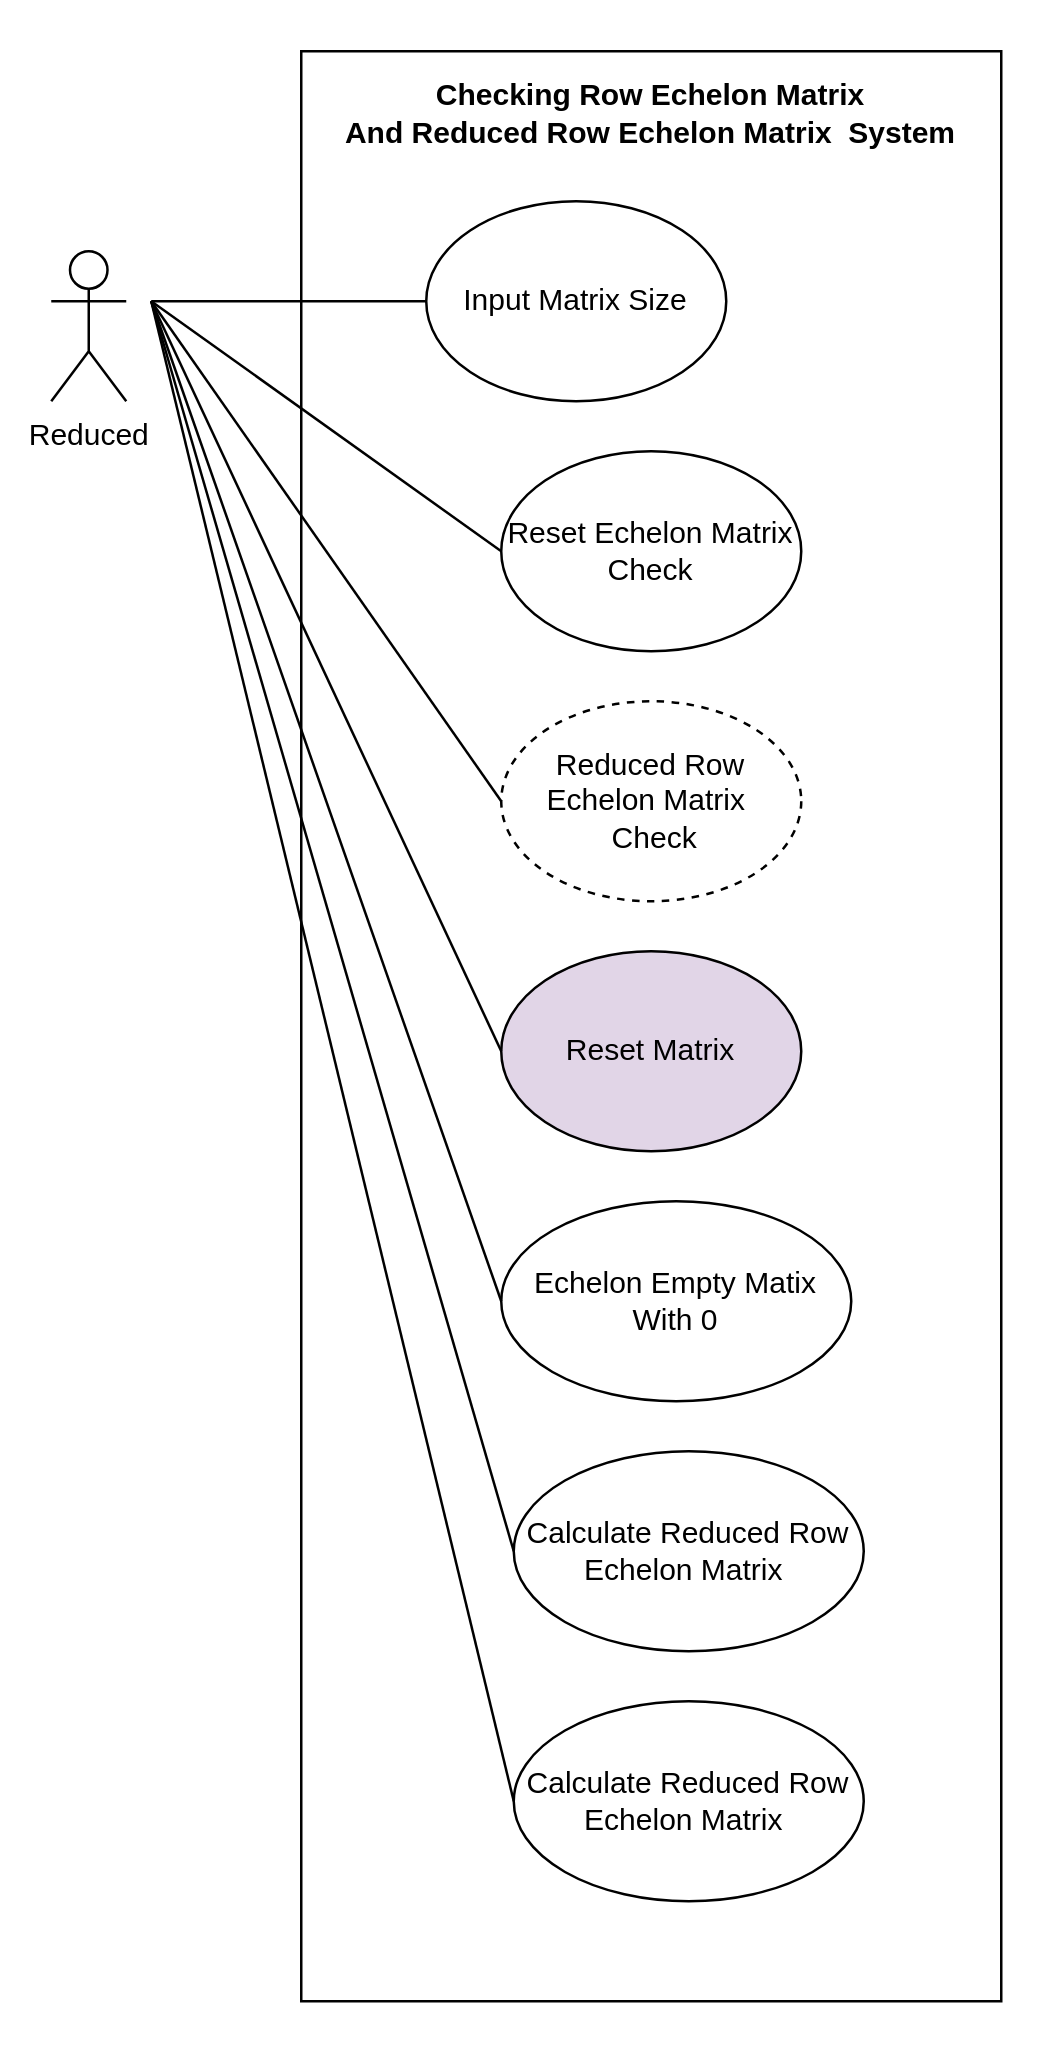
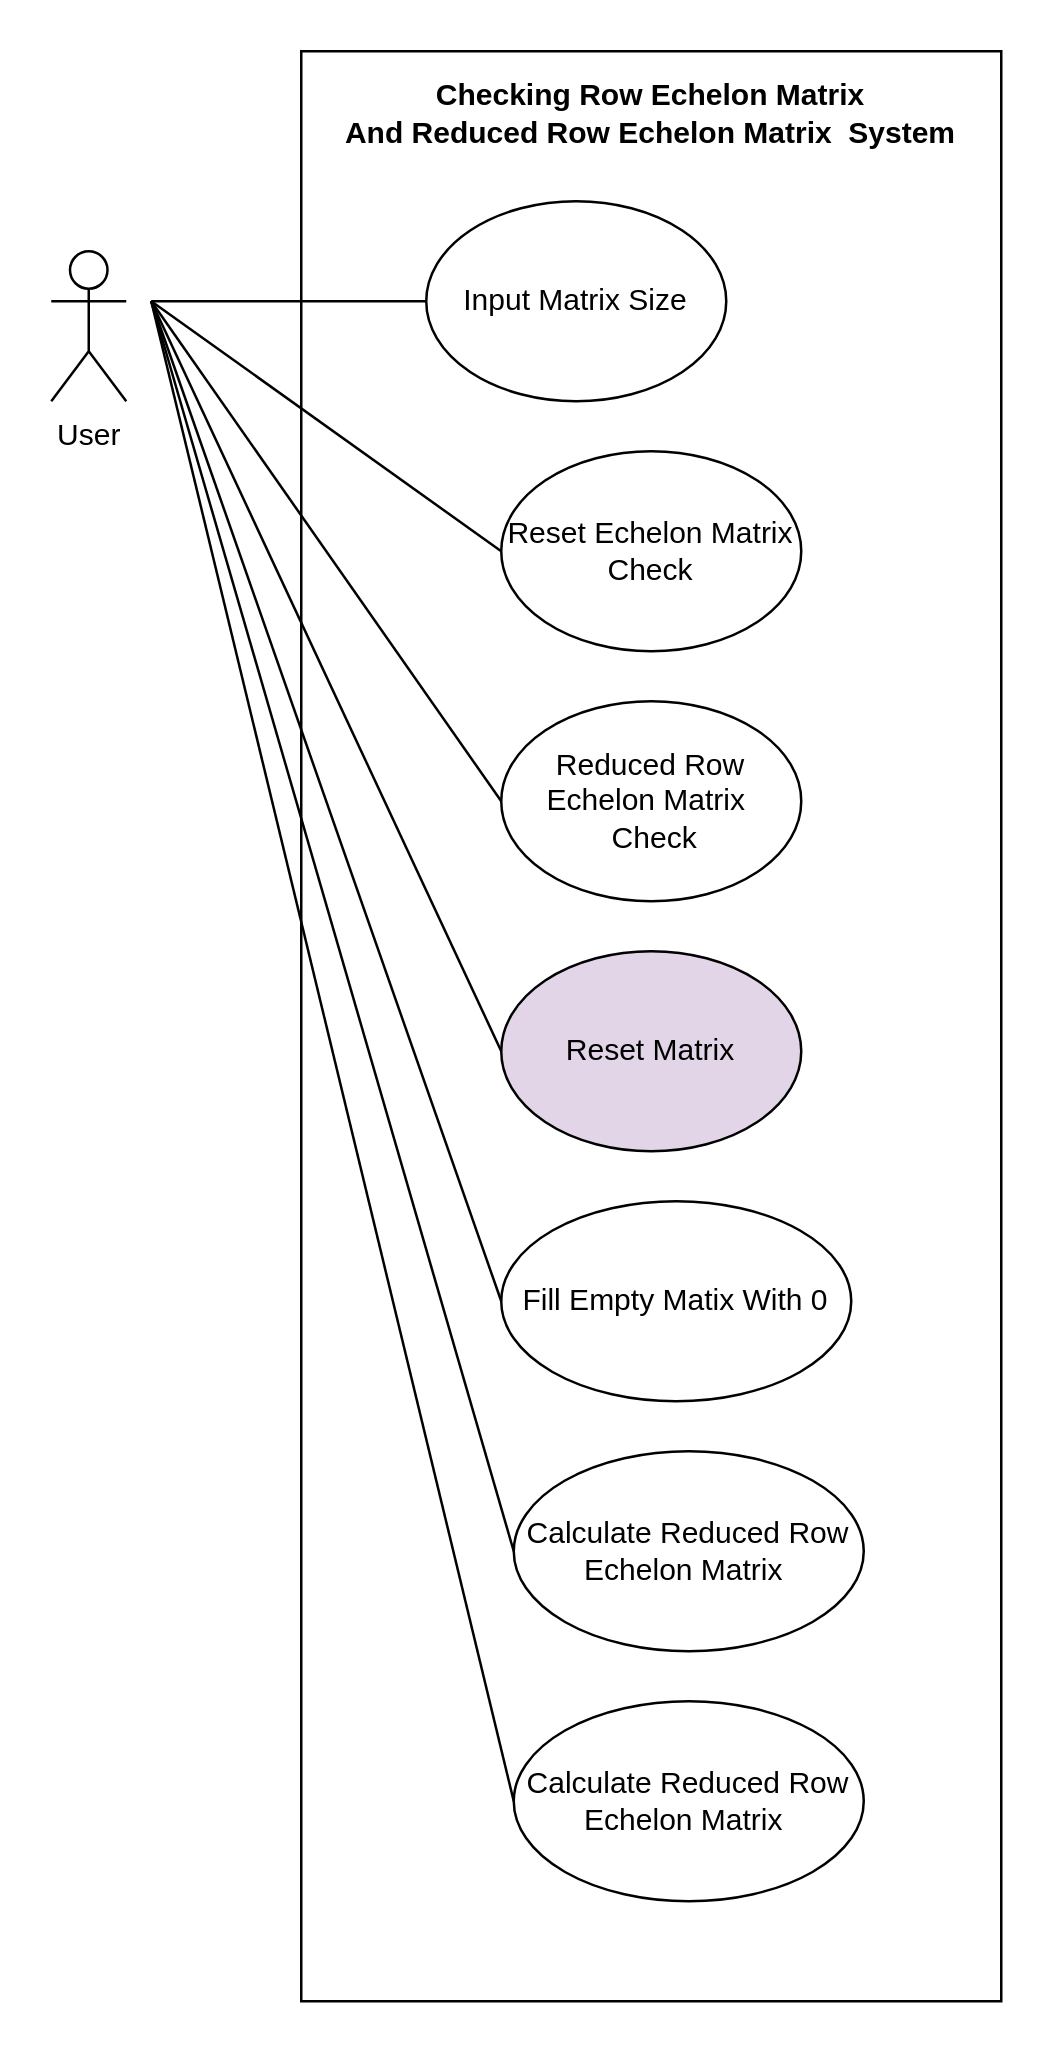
node "Reduced": label "Reduced" -> "User"
node "Reduced Row Echelon Matrix Check": style dashed -> solid
node "Echelon Empty Matix With 0": label "Echelon Empty Matix With 0" -> "Fill Empty Matix With 0"
